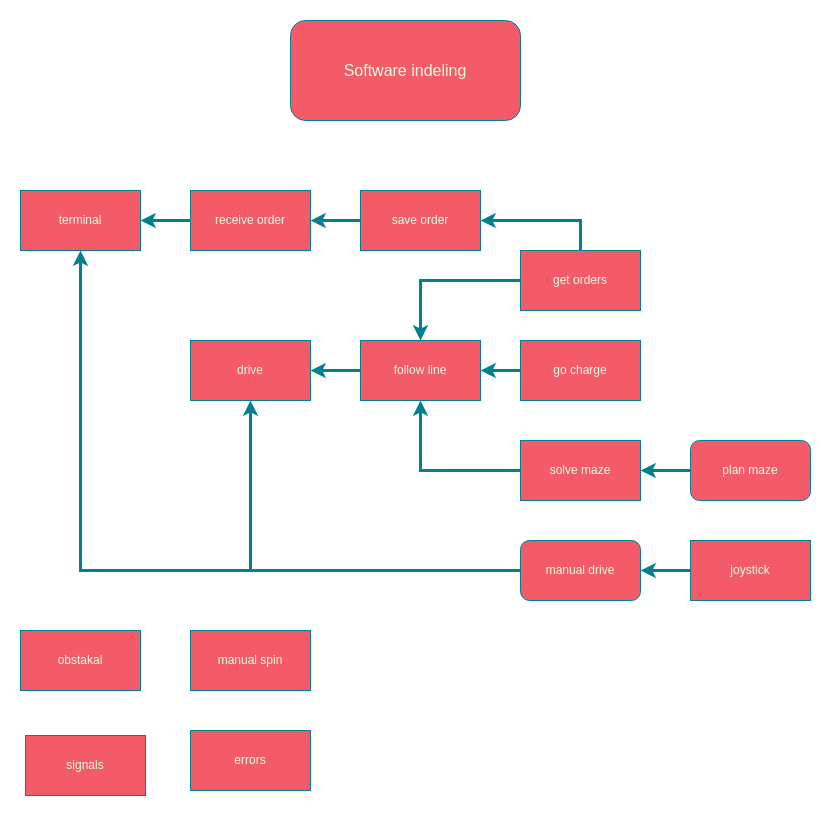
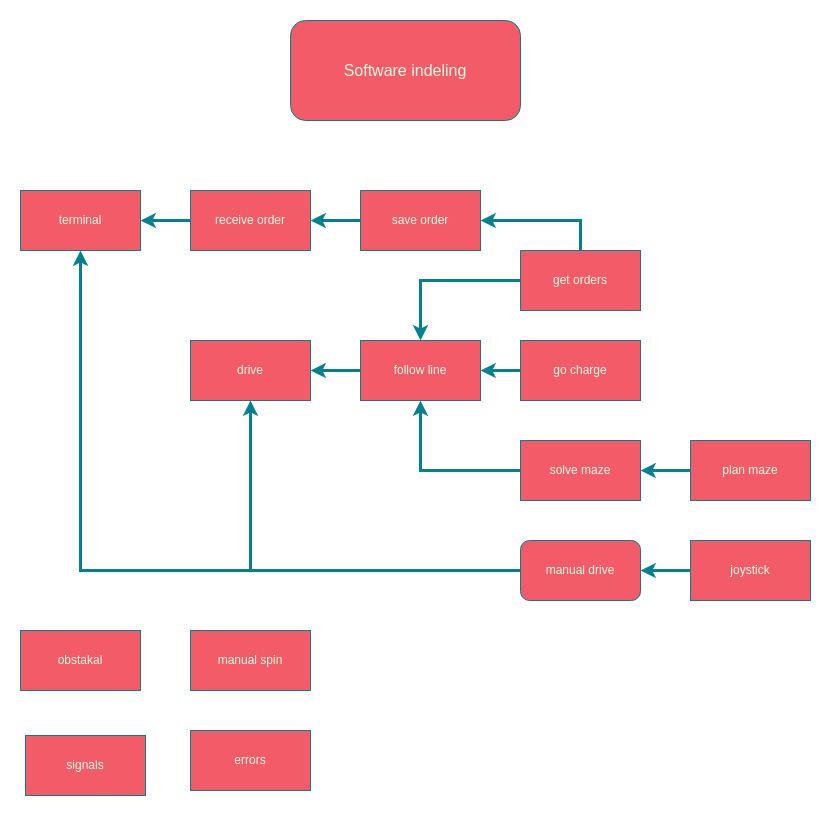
node "plan maze": shape rounded rectangle -> rectangle
